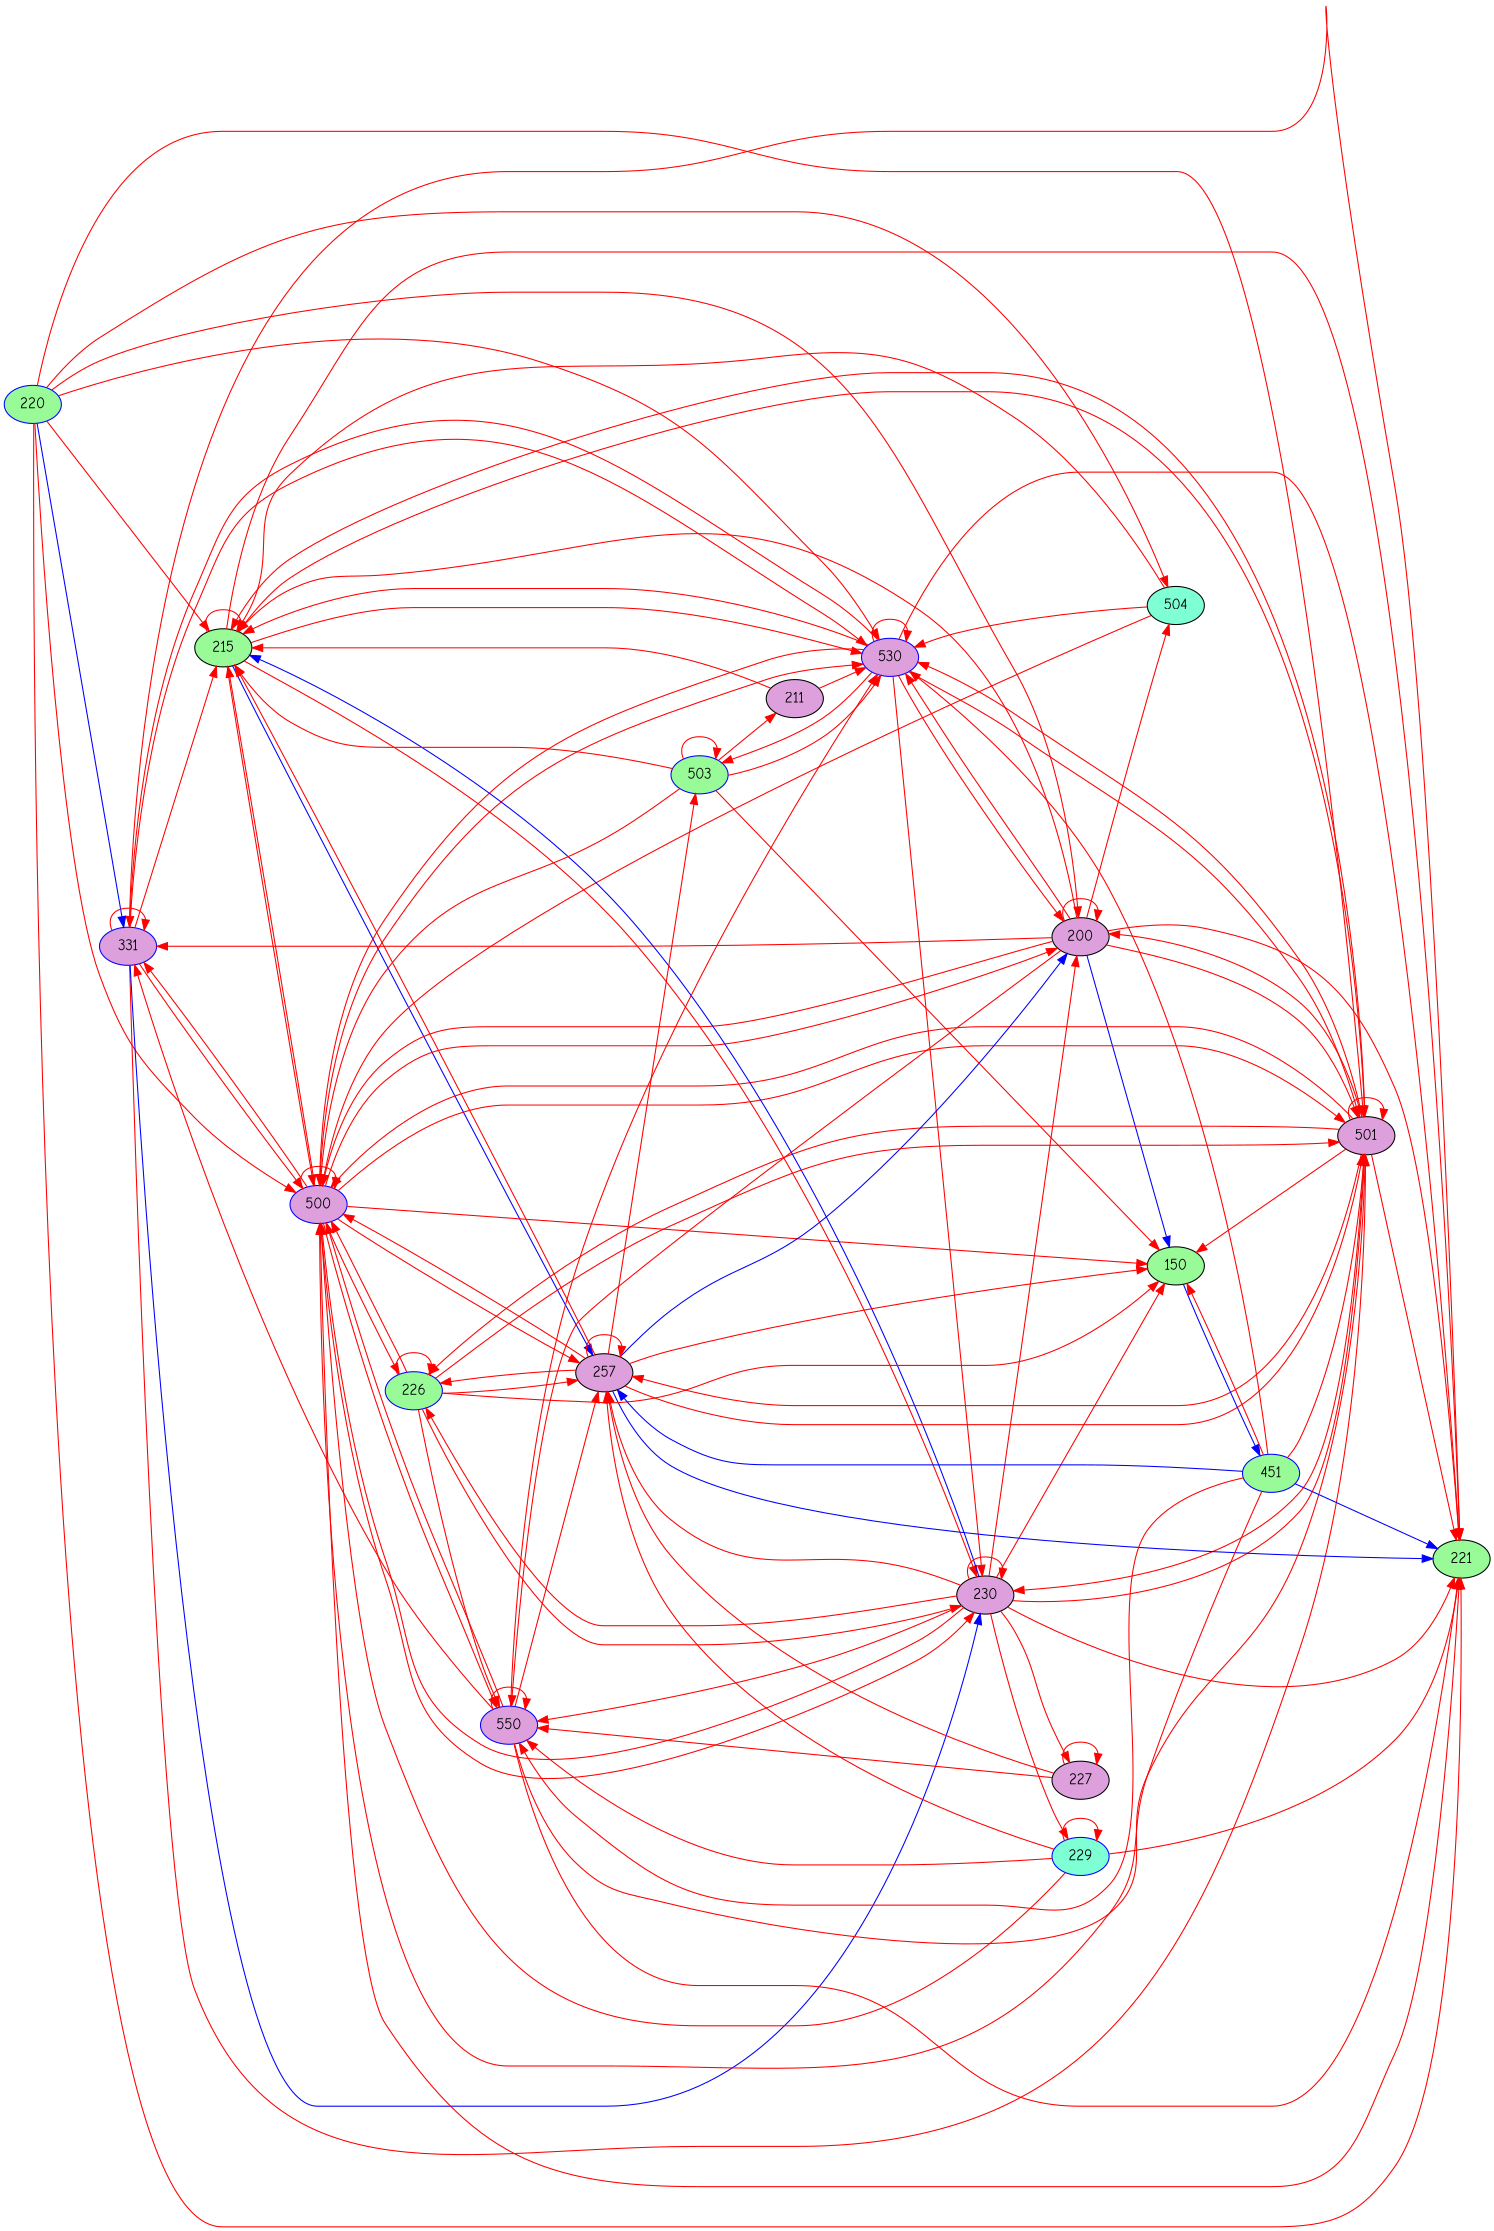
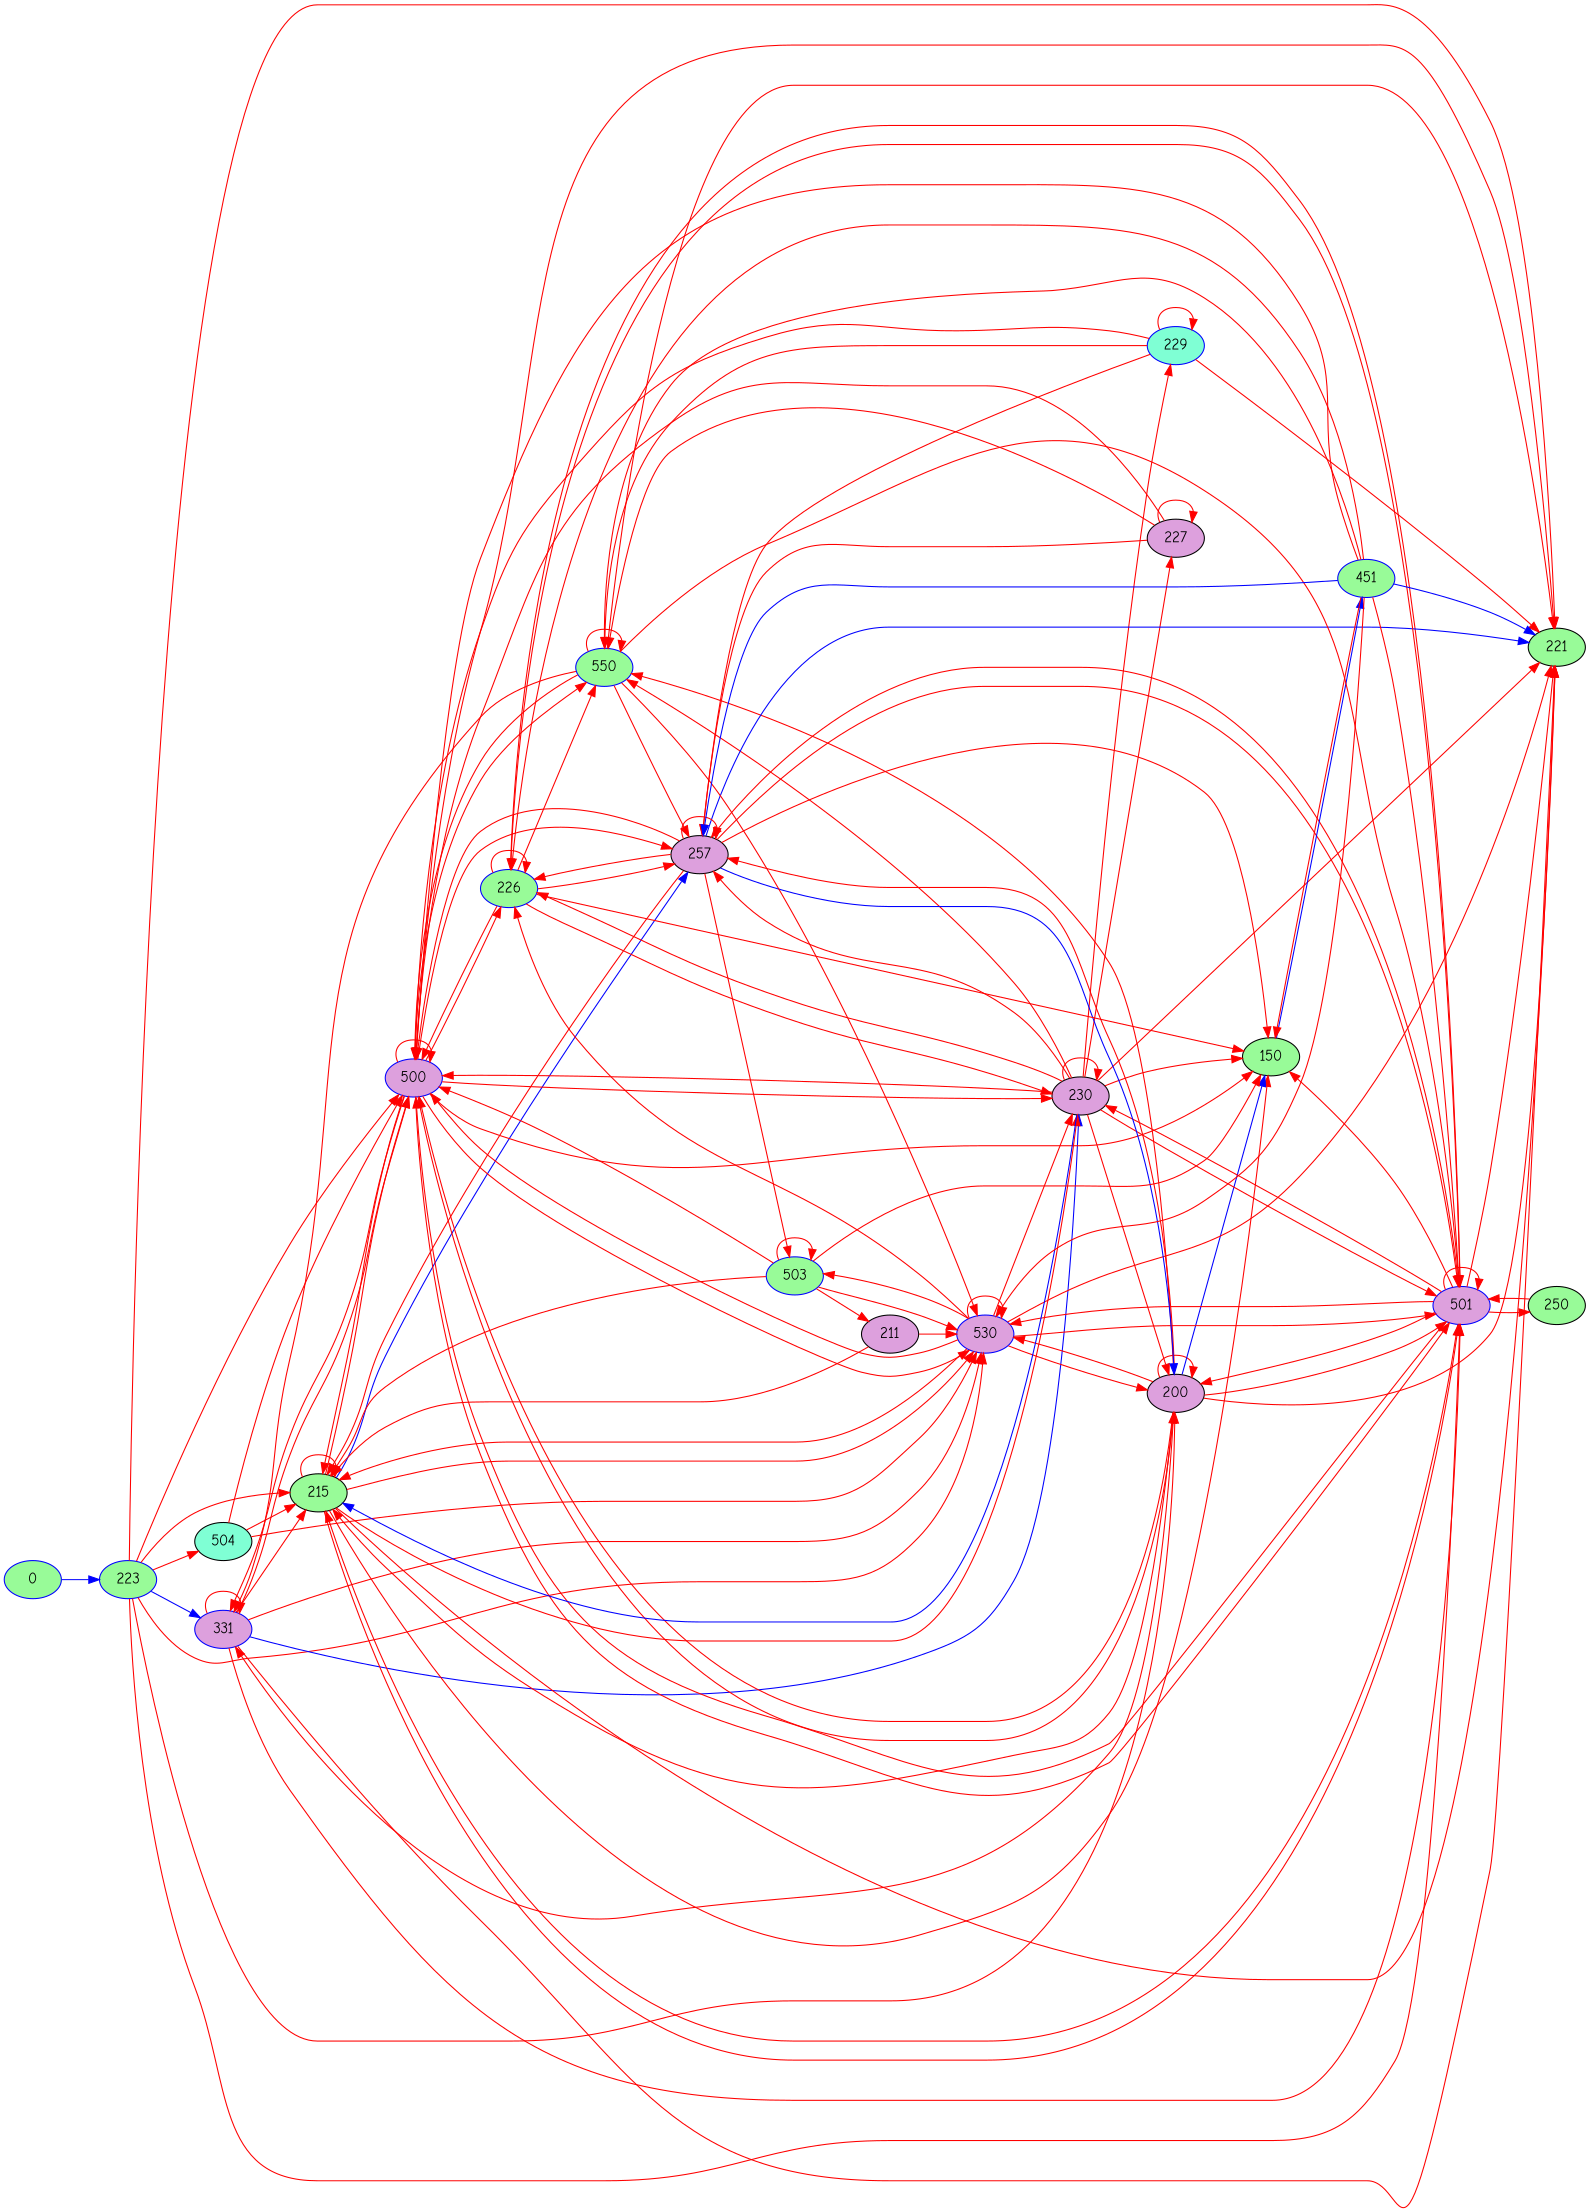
edge "451" -> "226": added
node "220": label "220" -> "223"
edge "530" -> "331": now "530" -> "226"
edge "227" -> "500": added
edge "200" -> "504": now "200" -> "257"
node "501": color black -> blue
node "250": added
node "0": added
node "550": fillcolor plum -> palegreen
edge "215" -> "150": added
